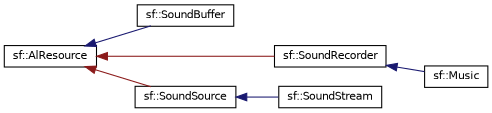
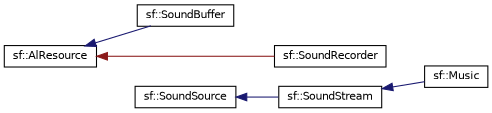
edge "sf::Music" -> "sf::SoundRecorder": now "sf::Music" -> "sf::SoundStream"
edge "sf::SoundSource" -> "sf::AlResource": removed
